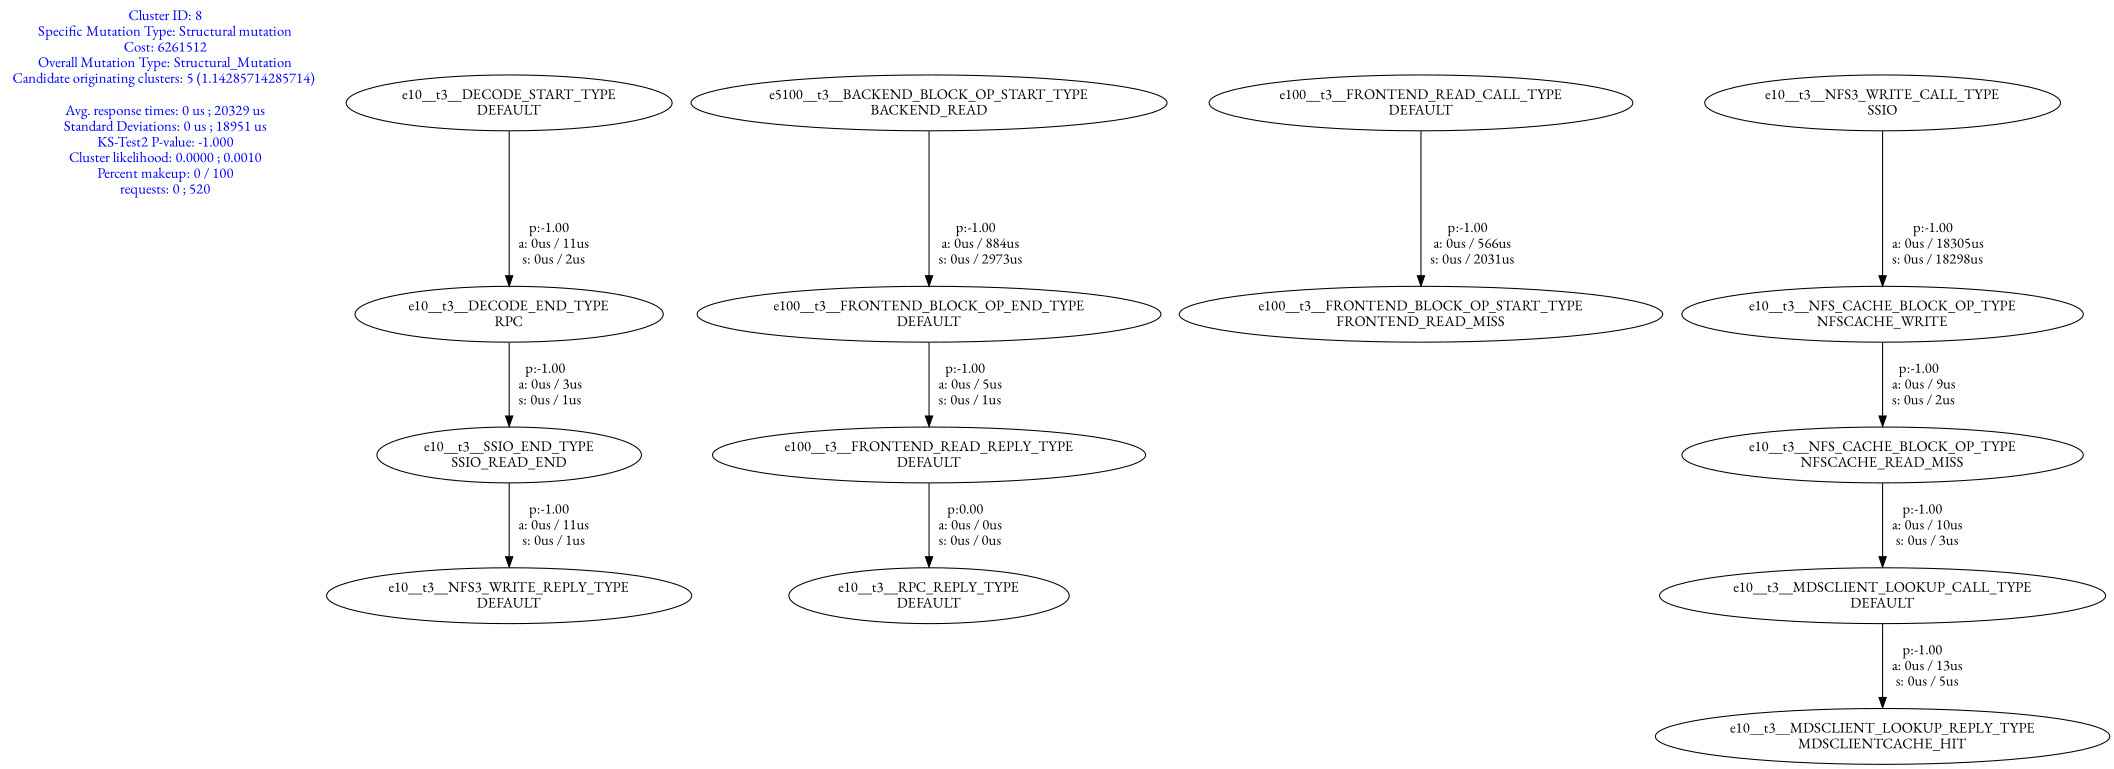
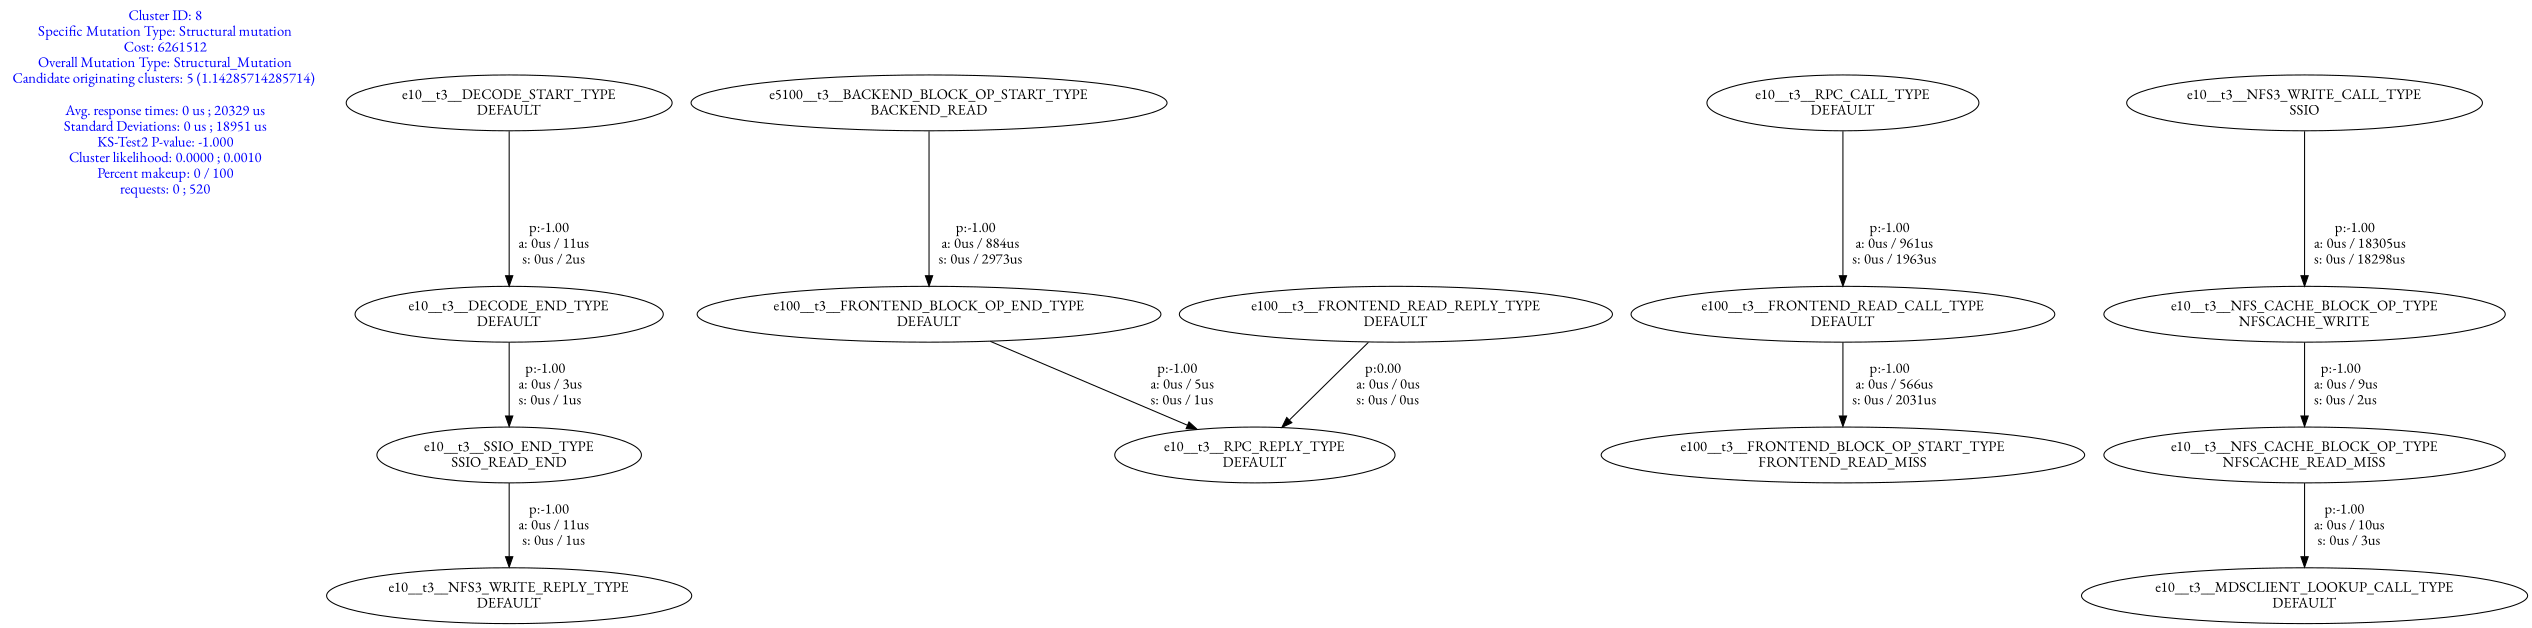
node "e10__t3__RPC_CALL_TYPE DEFAULT": added
node "e10__t3__DECODE_END_TYPE RPC": label "e10__t3__DECODE_END_TYPE RPC" -> "e10__t3__DECODE_END_TYPE DEFAULT"
edge "e100__t3__FRONTEND_BLOCK_OP_END_TYPE DEFAULT" -> "e100__t3__FRONTEND_READ_REPLY_TYPE DEFAULT": now "e100__t3__FRONTEND_BLOCK_OP_END_TYPE DEFAULT" -> "e10__t3__RPC_REPLY_TYPE DEFAULT"
node "e10__t3__MDSCLIENT_LOOKUP_REPLY_TYPE MDSCLIENTCACHE_HIT": removed
